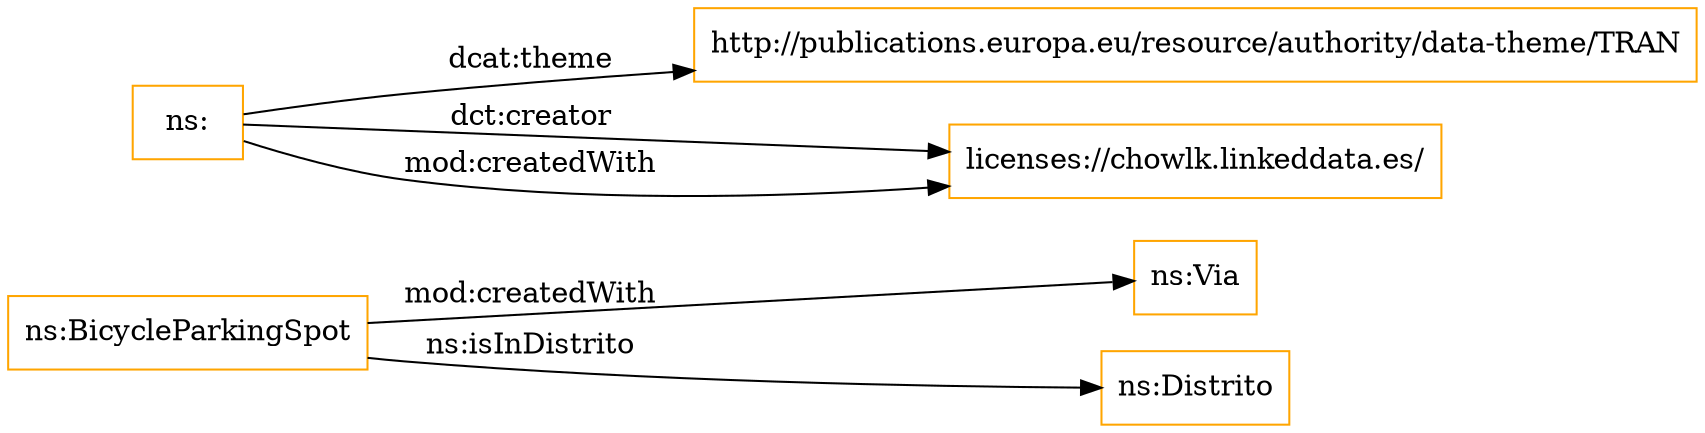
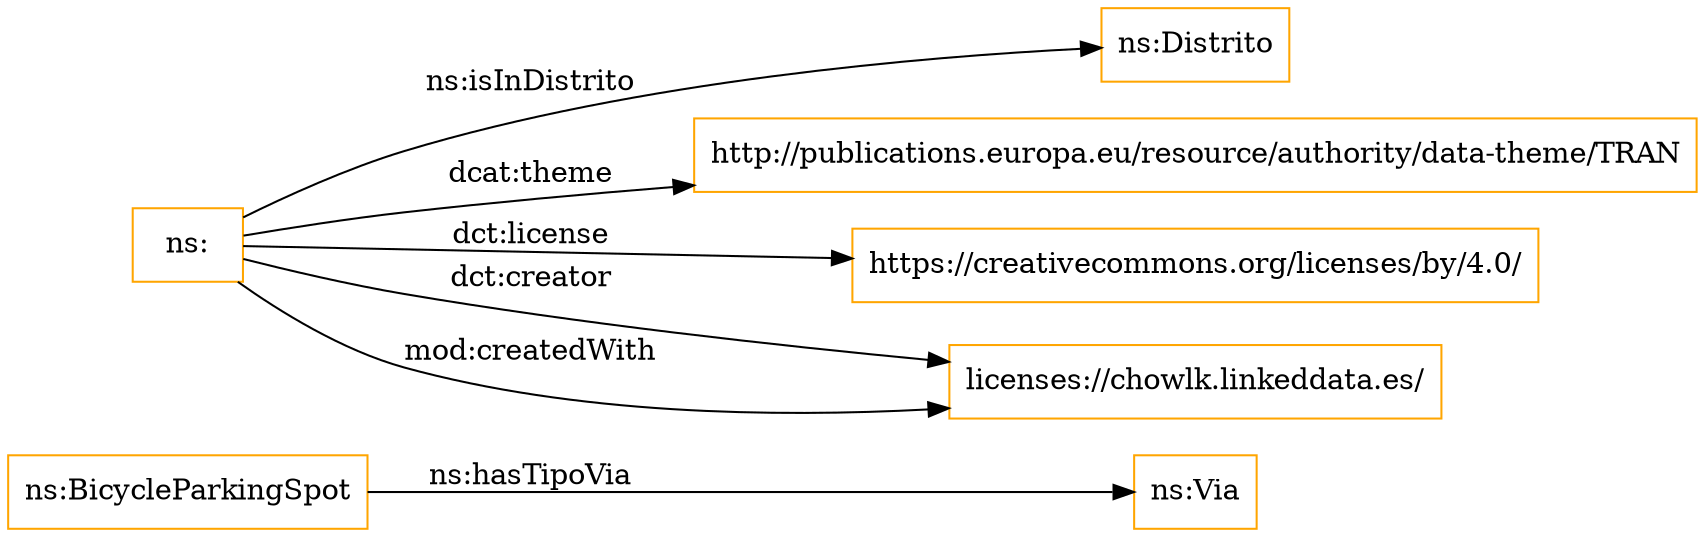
node "https://creativecommons.org/licenses/by/4.0/": added
edge "ns:BicycleParkingSpot" -> "ns:Via": label "mod:createdWith" -> "ns:hasTipoVia"
edge "ns:BicycleParkingSpot" -> "ns:Distrito": now "ns:" -> "ns:Distrito"
